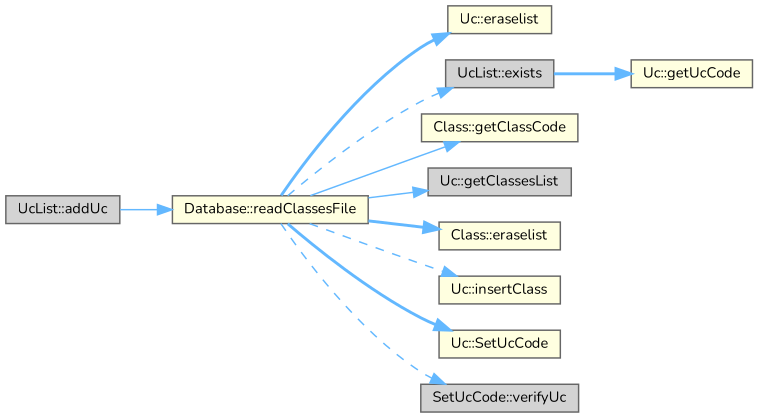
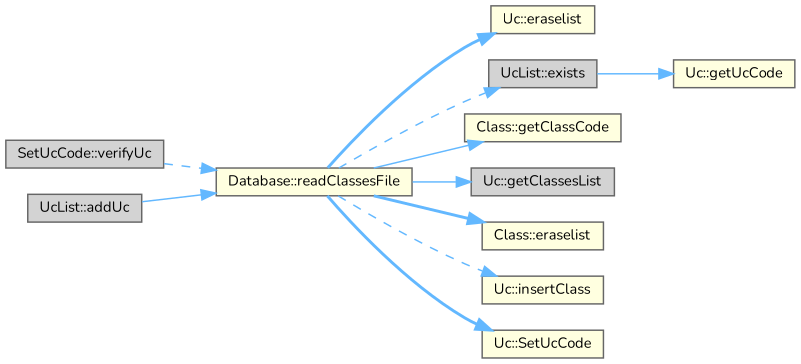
edge "UcList::exists" -> "Uc::getUcCode": style bold -> solid
edge "Database::readClassesFile" -> "SetUcCode::verifyUc": reversed
